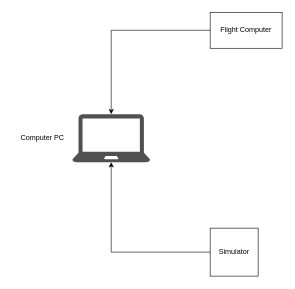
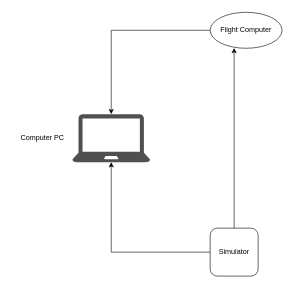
node "Flight Computer": shape rectangle -> ellipse
edge "Simulator" -> "Flight Computer": added
node "Simulator": shape rectangle -> rounded rectangle
